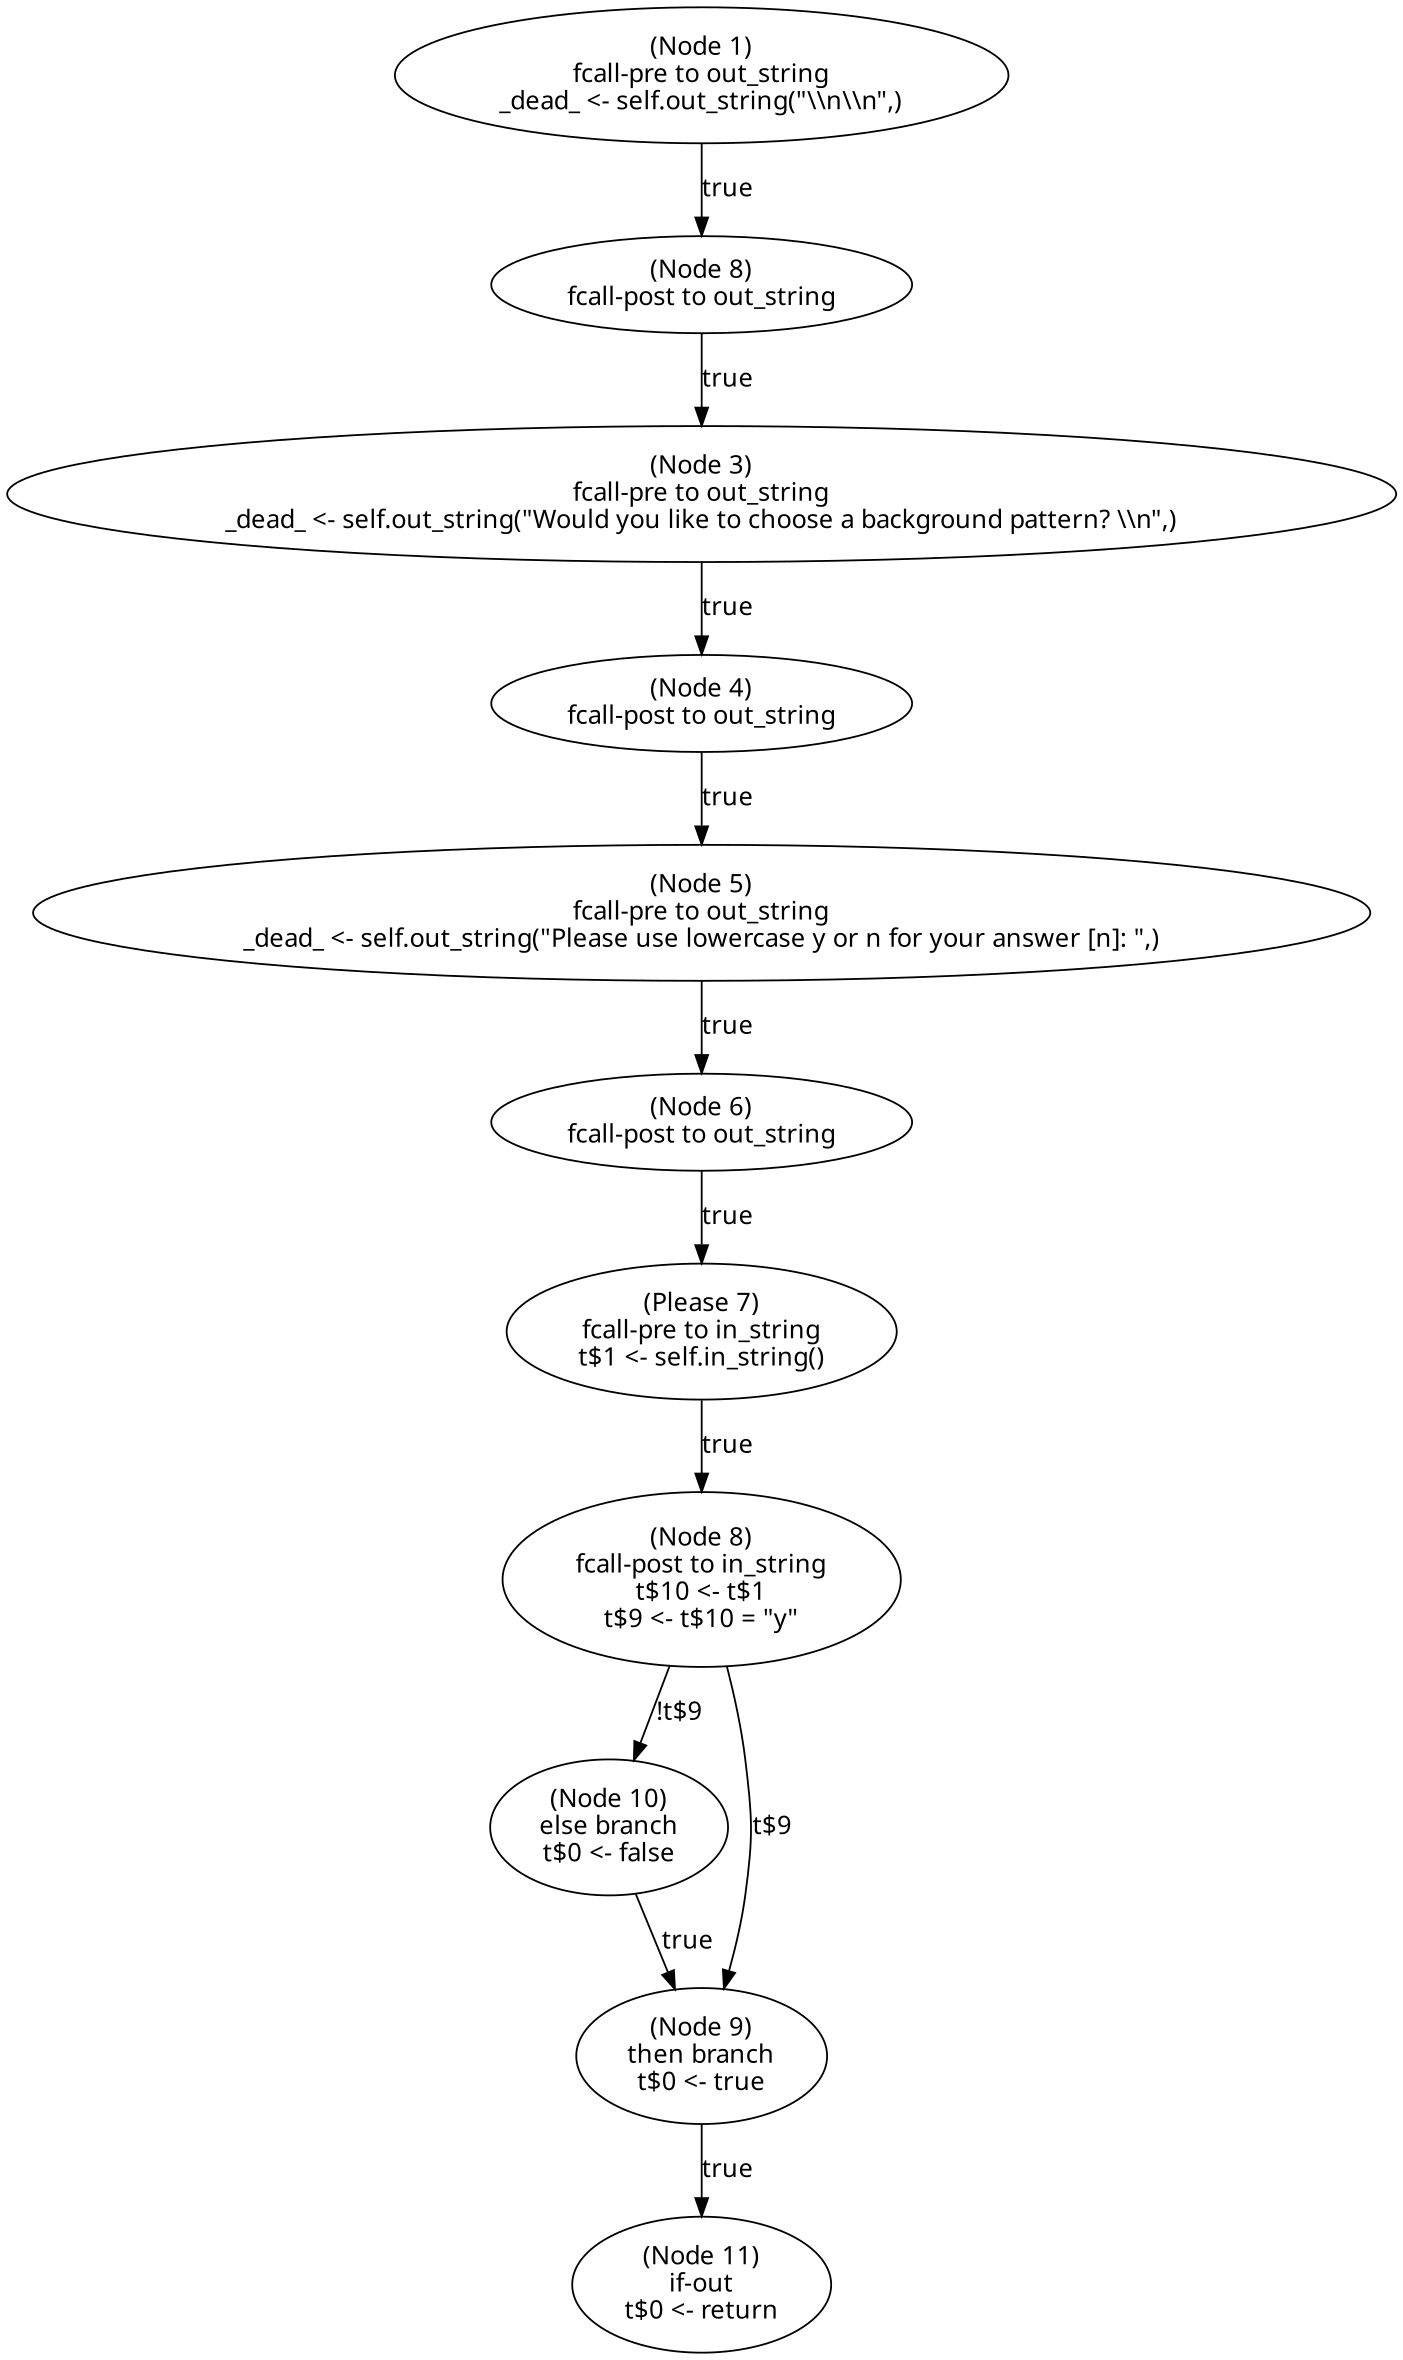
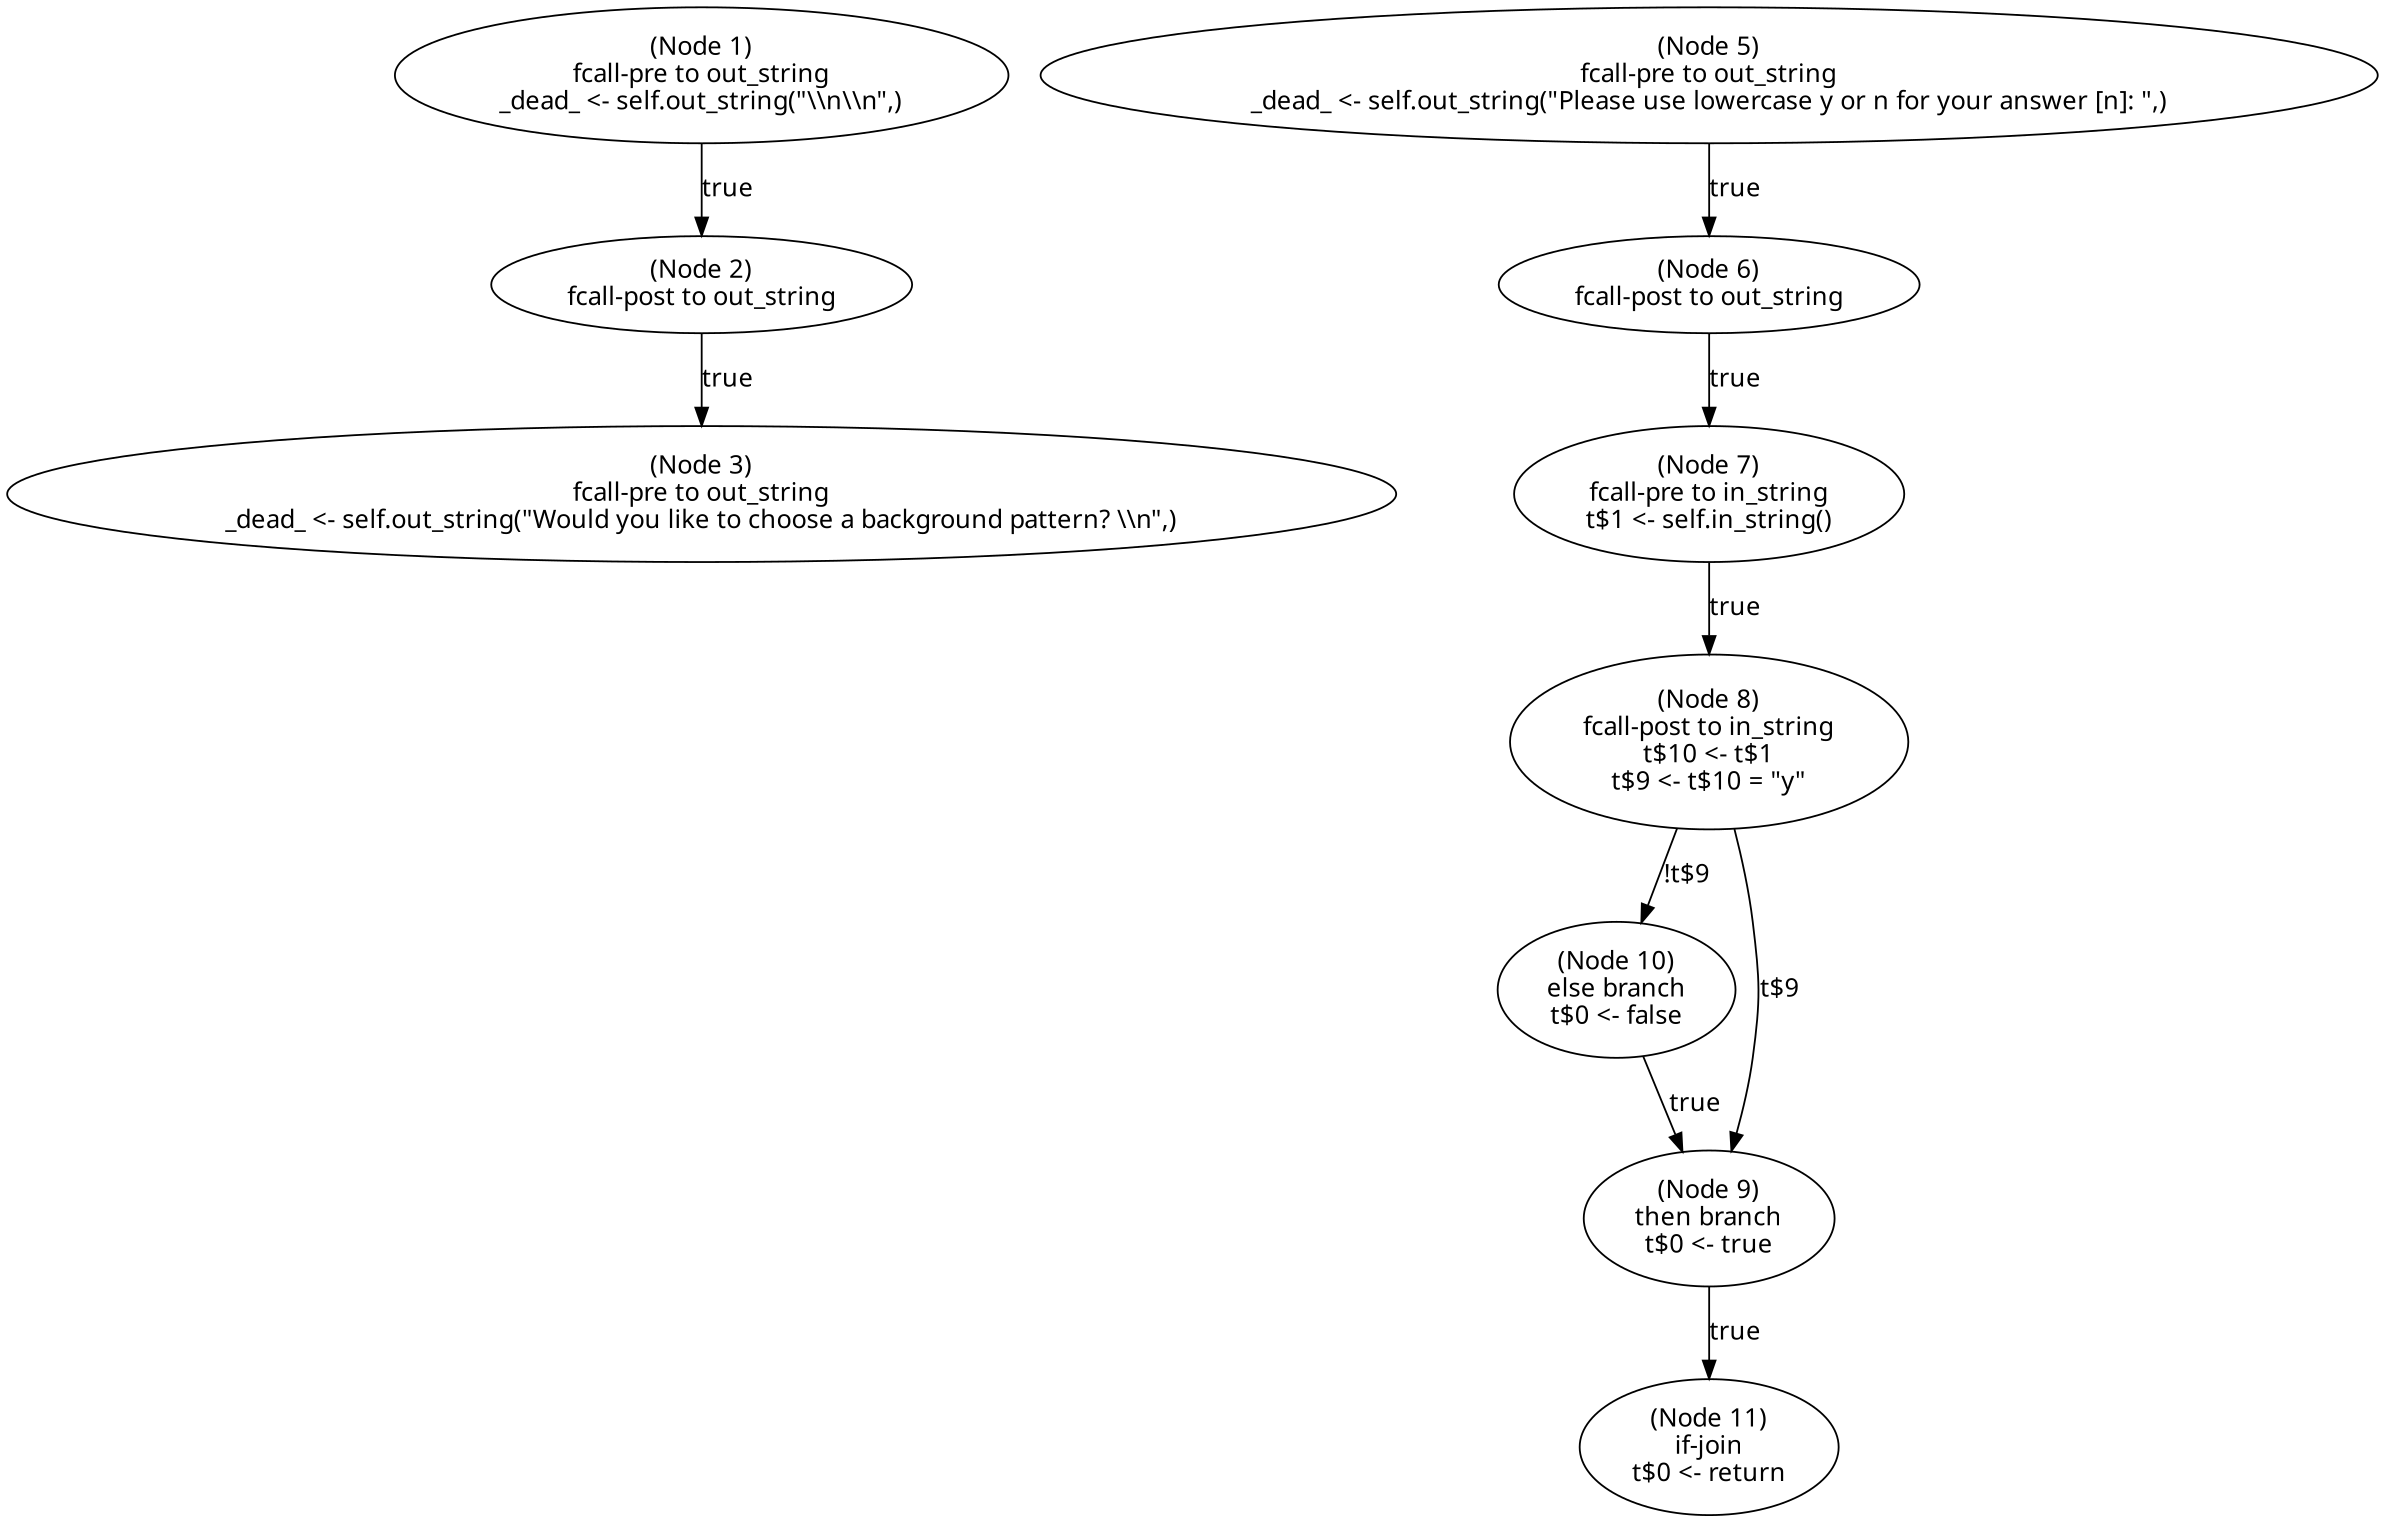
node "(Node 8) fcall-post to out_string": label "(Node 8) fcall-post to out_string" -> "(Node 2) fcall-post to out_string"
node "(Node 4) fcall-post to out_string": removed
node "(Please 7) fcall-pre to in_string t$1 <- self.in_string()": label "(Please 7) fcall-pre to in_string t$1 <- self.in_string()" -> "(Node 7) fcall-pre to in_string t$1 <- self.in_string()"
node "(Node 11) if-out t$0 <- return": label "(Node 11) if-out t$0 <- return" -> "(Node 11) if-join t$0 <- return"
